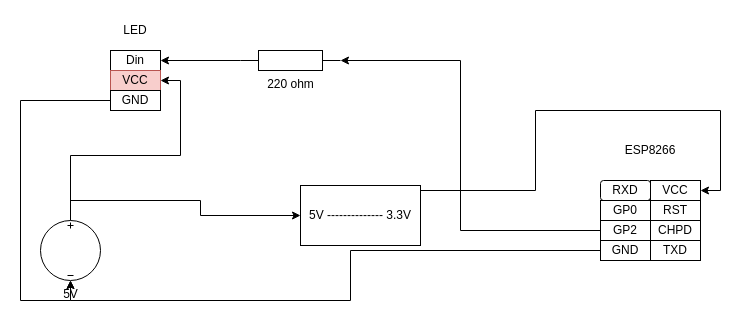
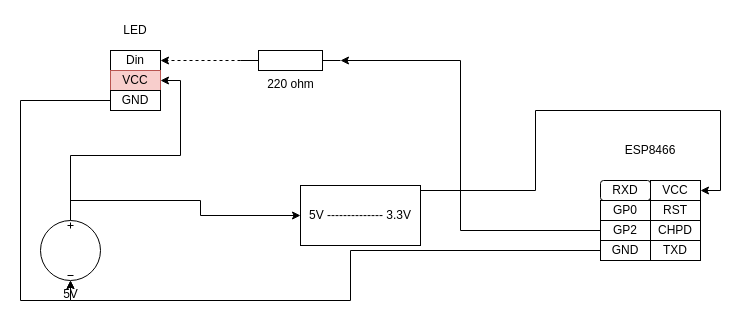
edge "220 ohm" -> "Din": style solid -> dashed
node "ESP8266": label "ESP8266" -> "ESP8466"
